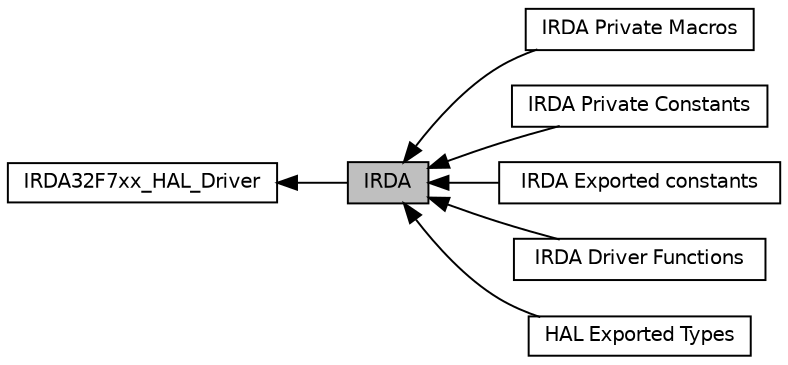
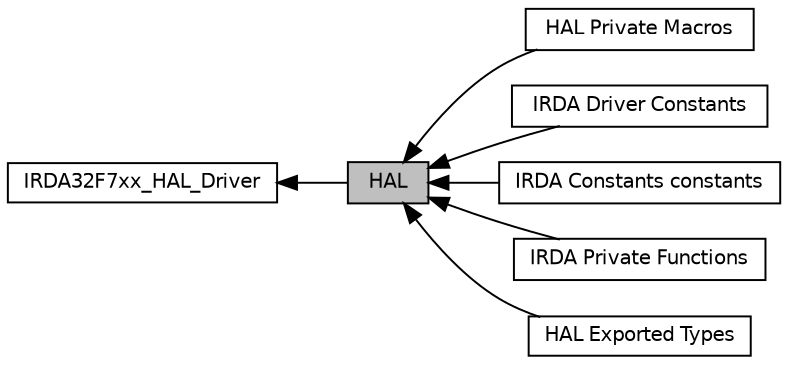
node "IRDA Private Macros": label "IRDA Private Macros" -> "HAL Private Macros"
node "IRDA Private Constants": label "IRDA Private Constants" -> "IRDA Driver Constants"
node "IRDA": label "IRDA" -> "HAL"
node "IRDA Exported constants": label "IRDA Exported constants" -> "IRDA Constants constants"
node "IRDA Driver Functions": label "IRDA Driver Functions" -> "IRDA Private Functions"
